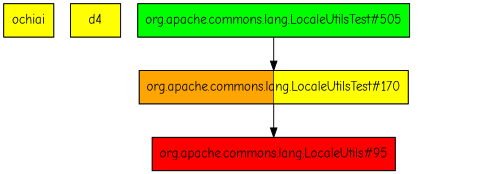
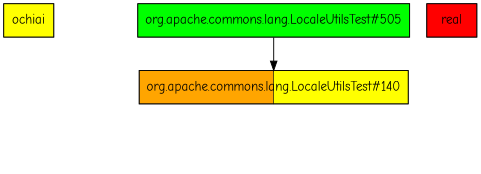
node "d4": removed
node "real": added
node "org.apache.commons.lang.LocaleUtilsTest#170": label "org.apache.commons.lang.LocaleUtilsTest#170" -> "org.apache.commons.lang.LocaleUtilsTest#140"
node "org.apache.commons.lang.LocaleUtils#95": removed
